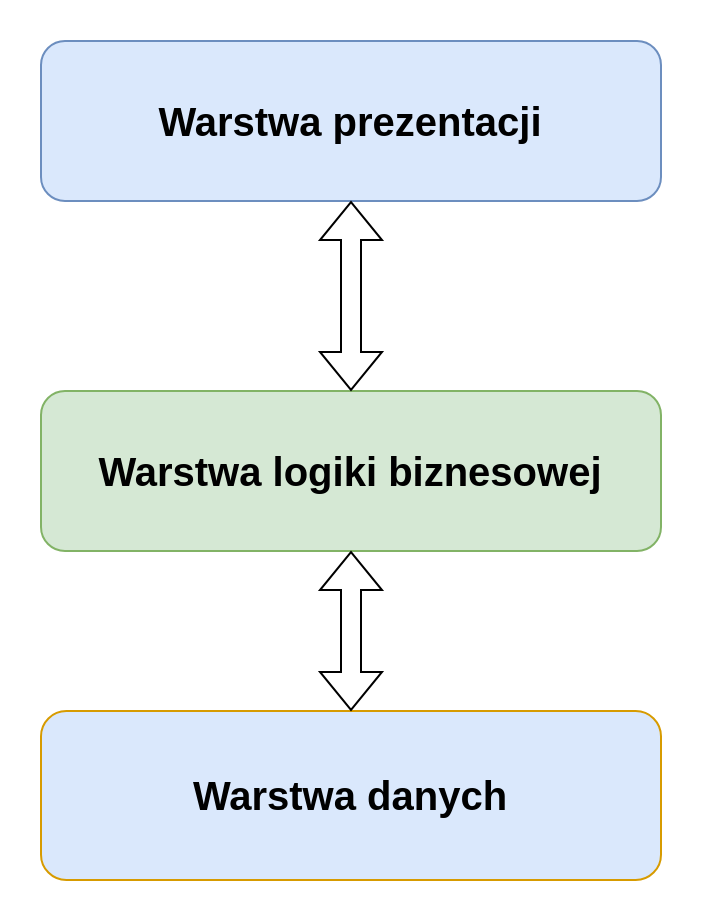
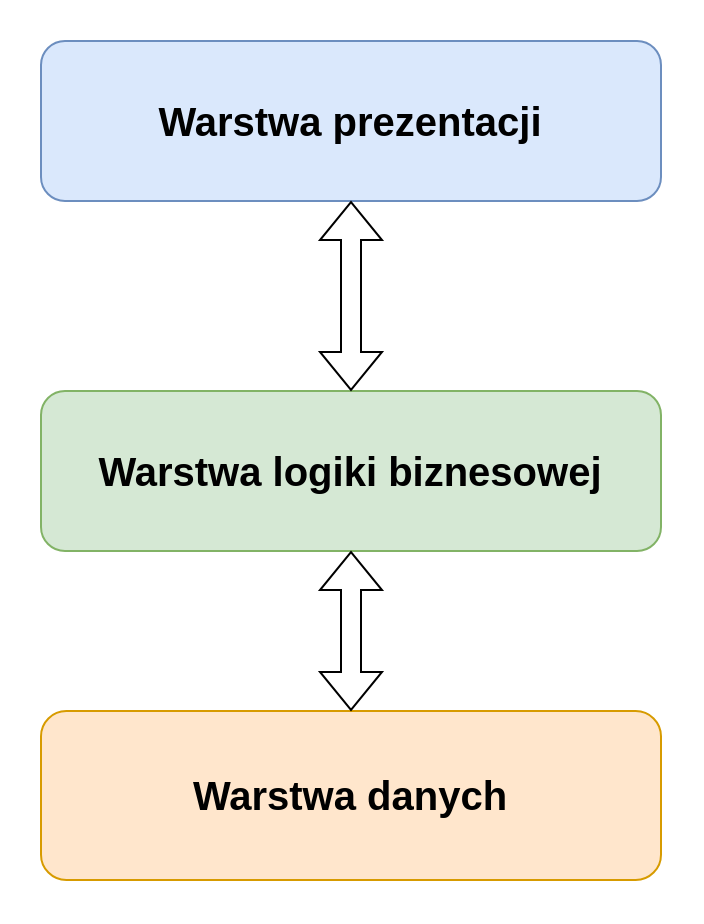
node "Warstwa danych": fillcolor #dae8fc -> #ffe6cc
